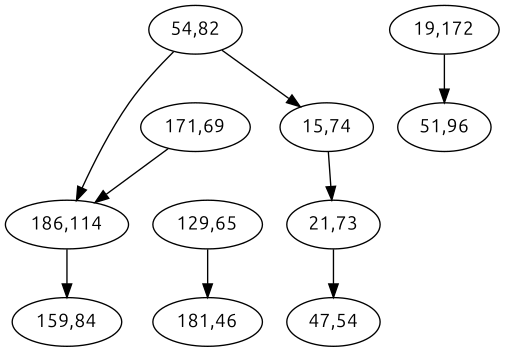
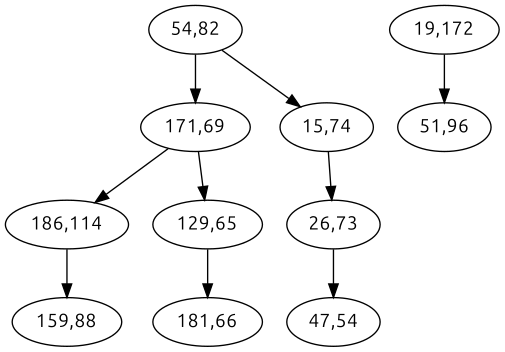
edge "54,82" -> "186,114": now "54,82" -> "171,69"
edge "171,69" -> "129,65": added
node "21,73": label "21,73" -> "26,73"
node "159,84": label "159,84" -> "159,88"
node "181,46": label "181,46" -> "181,66"
